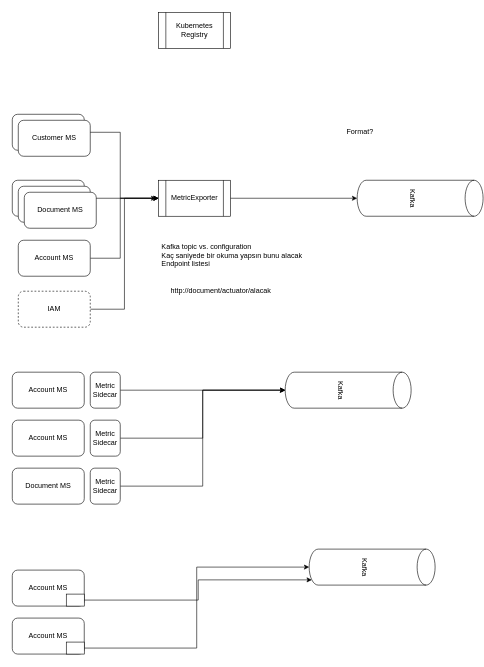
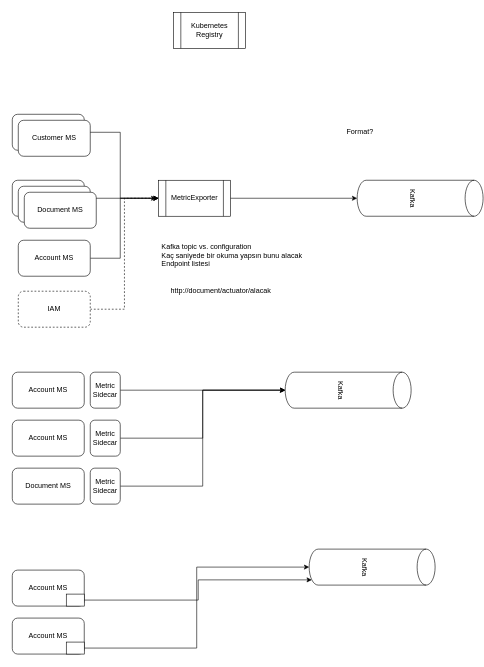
node "Kubernetes Registry": moved (195, 30) -> (210, 30)
edge "IAM" -> "MetricExporter": style solid -> dashed
